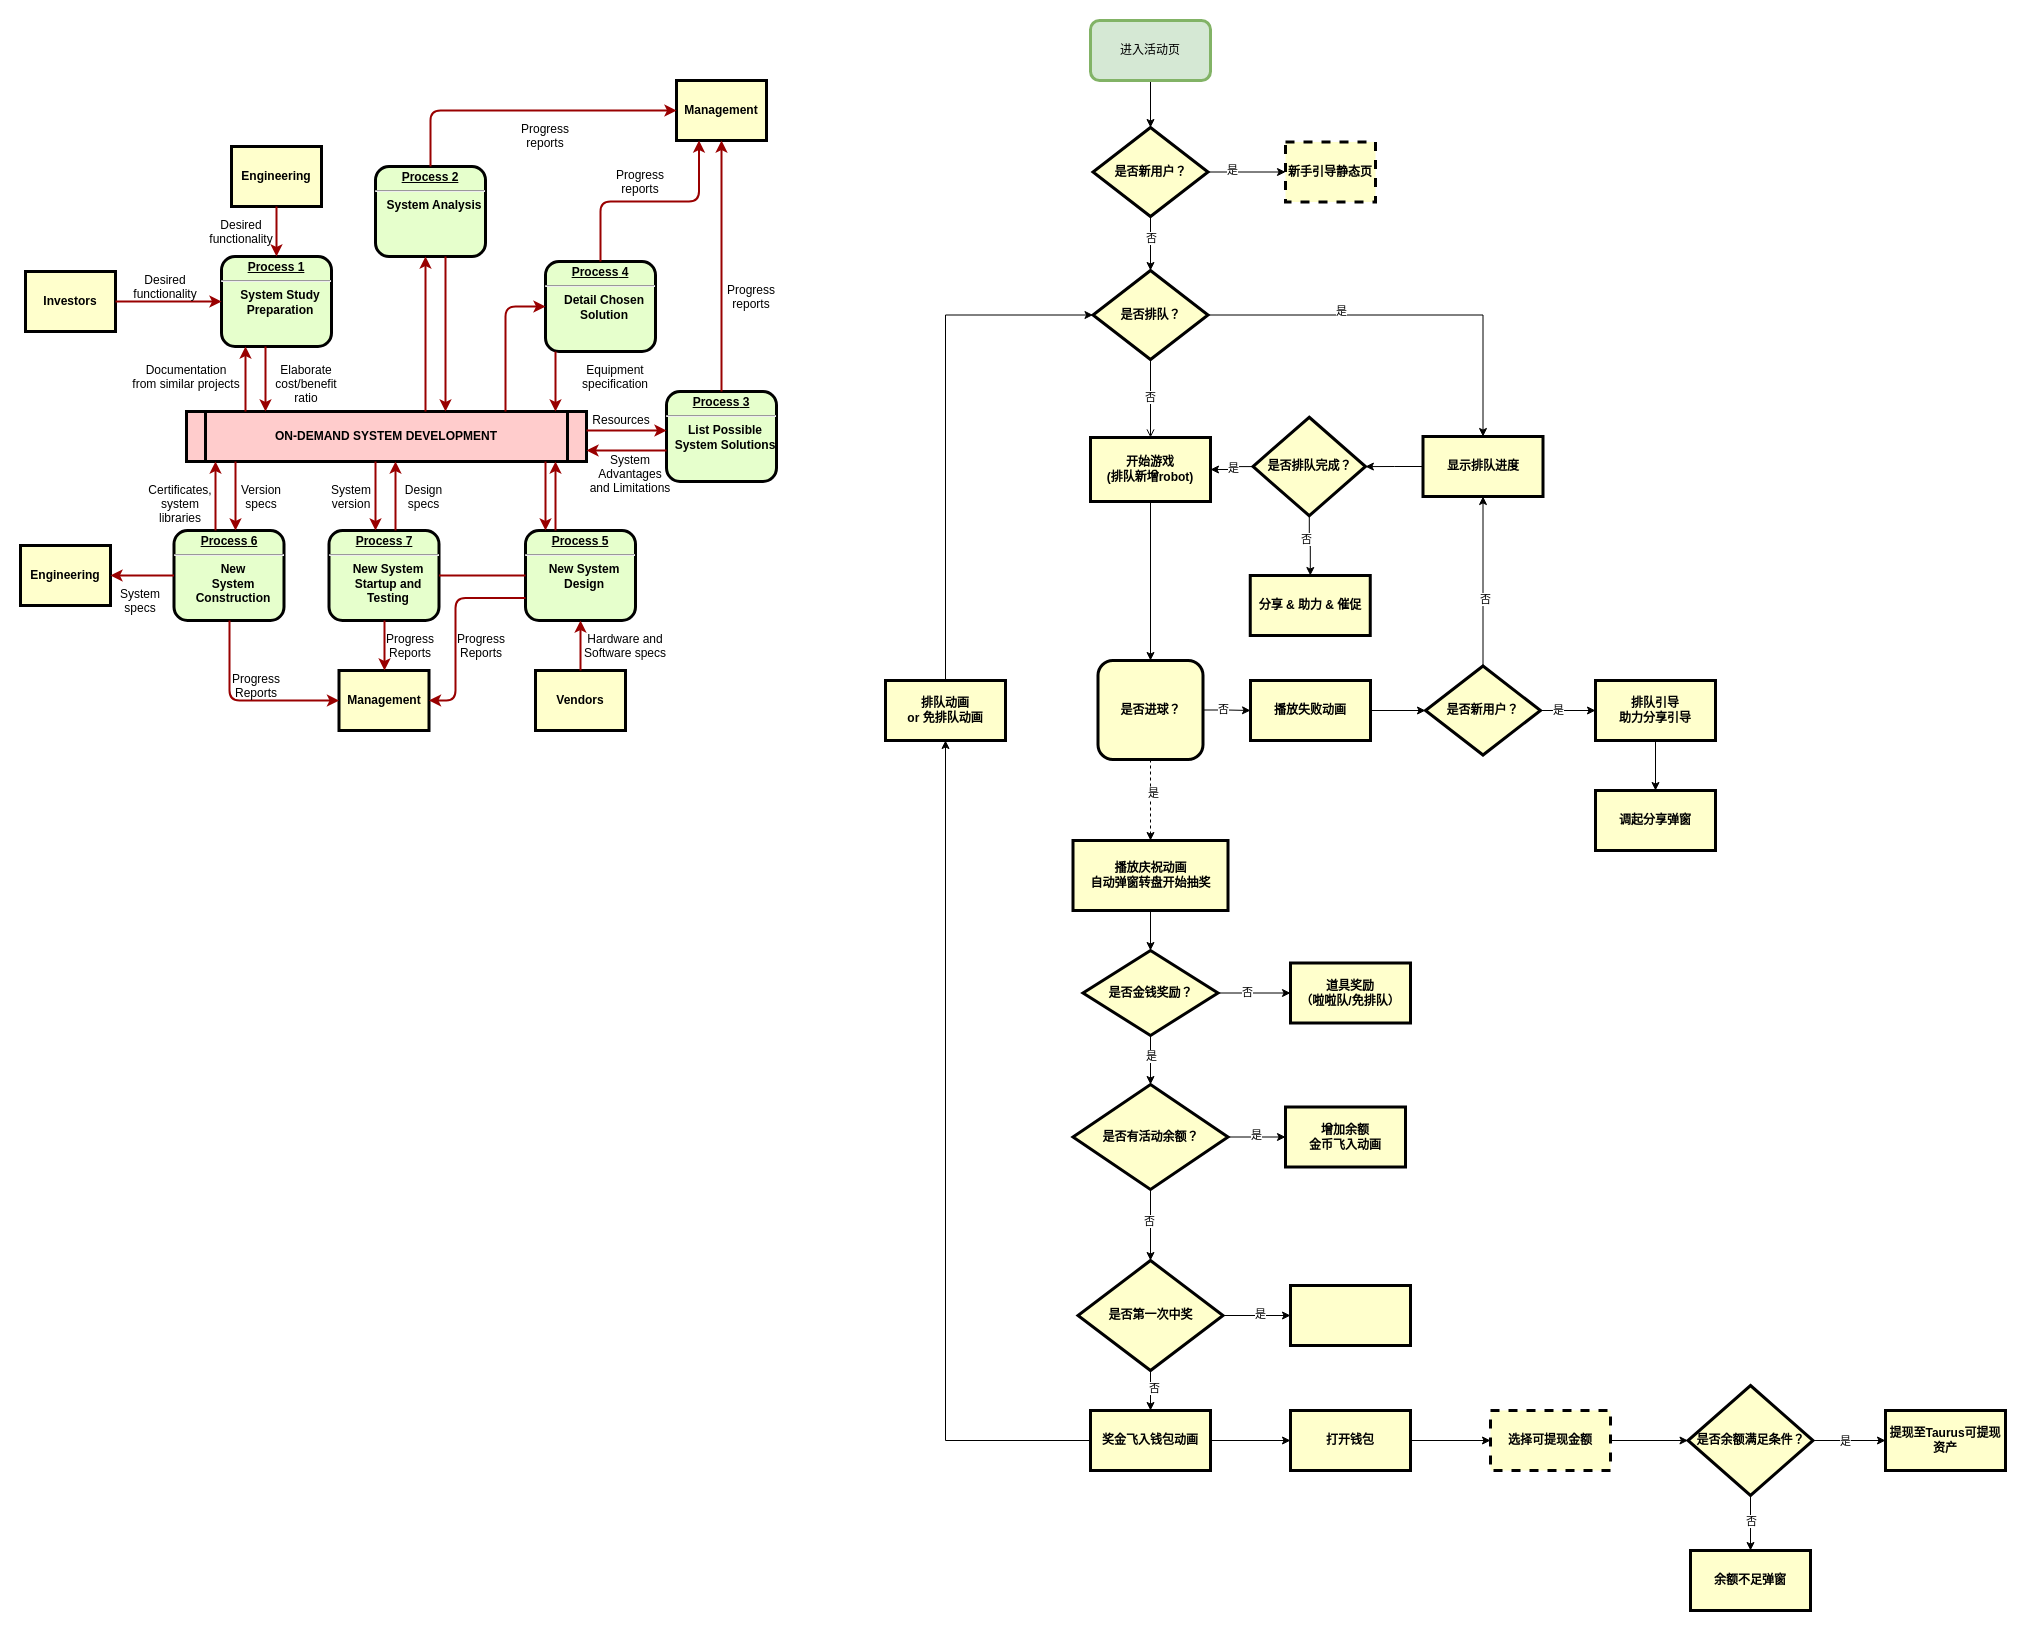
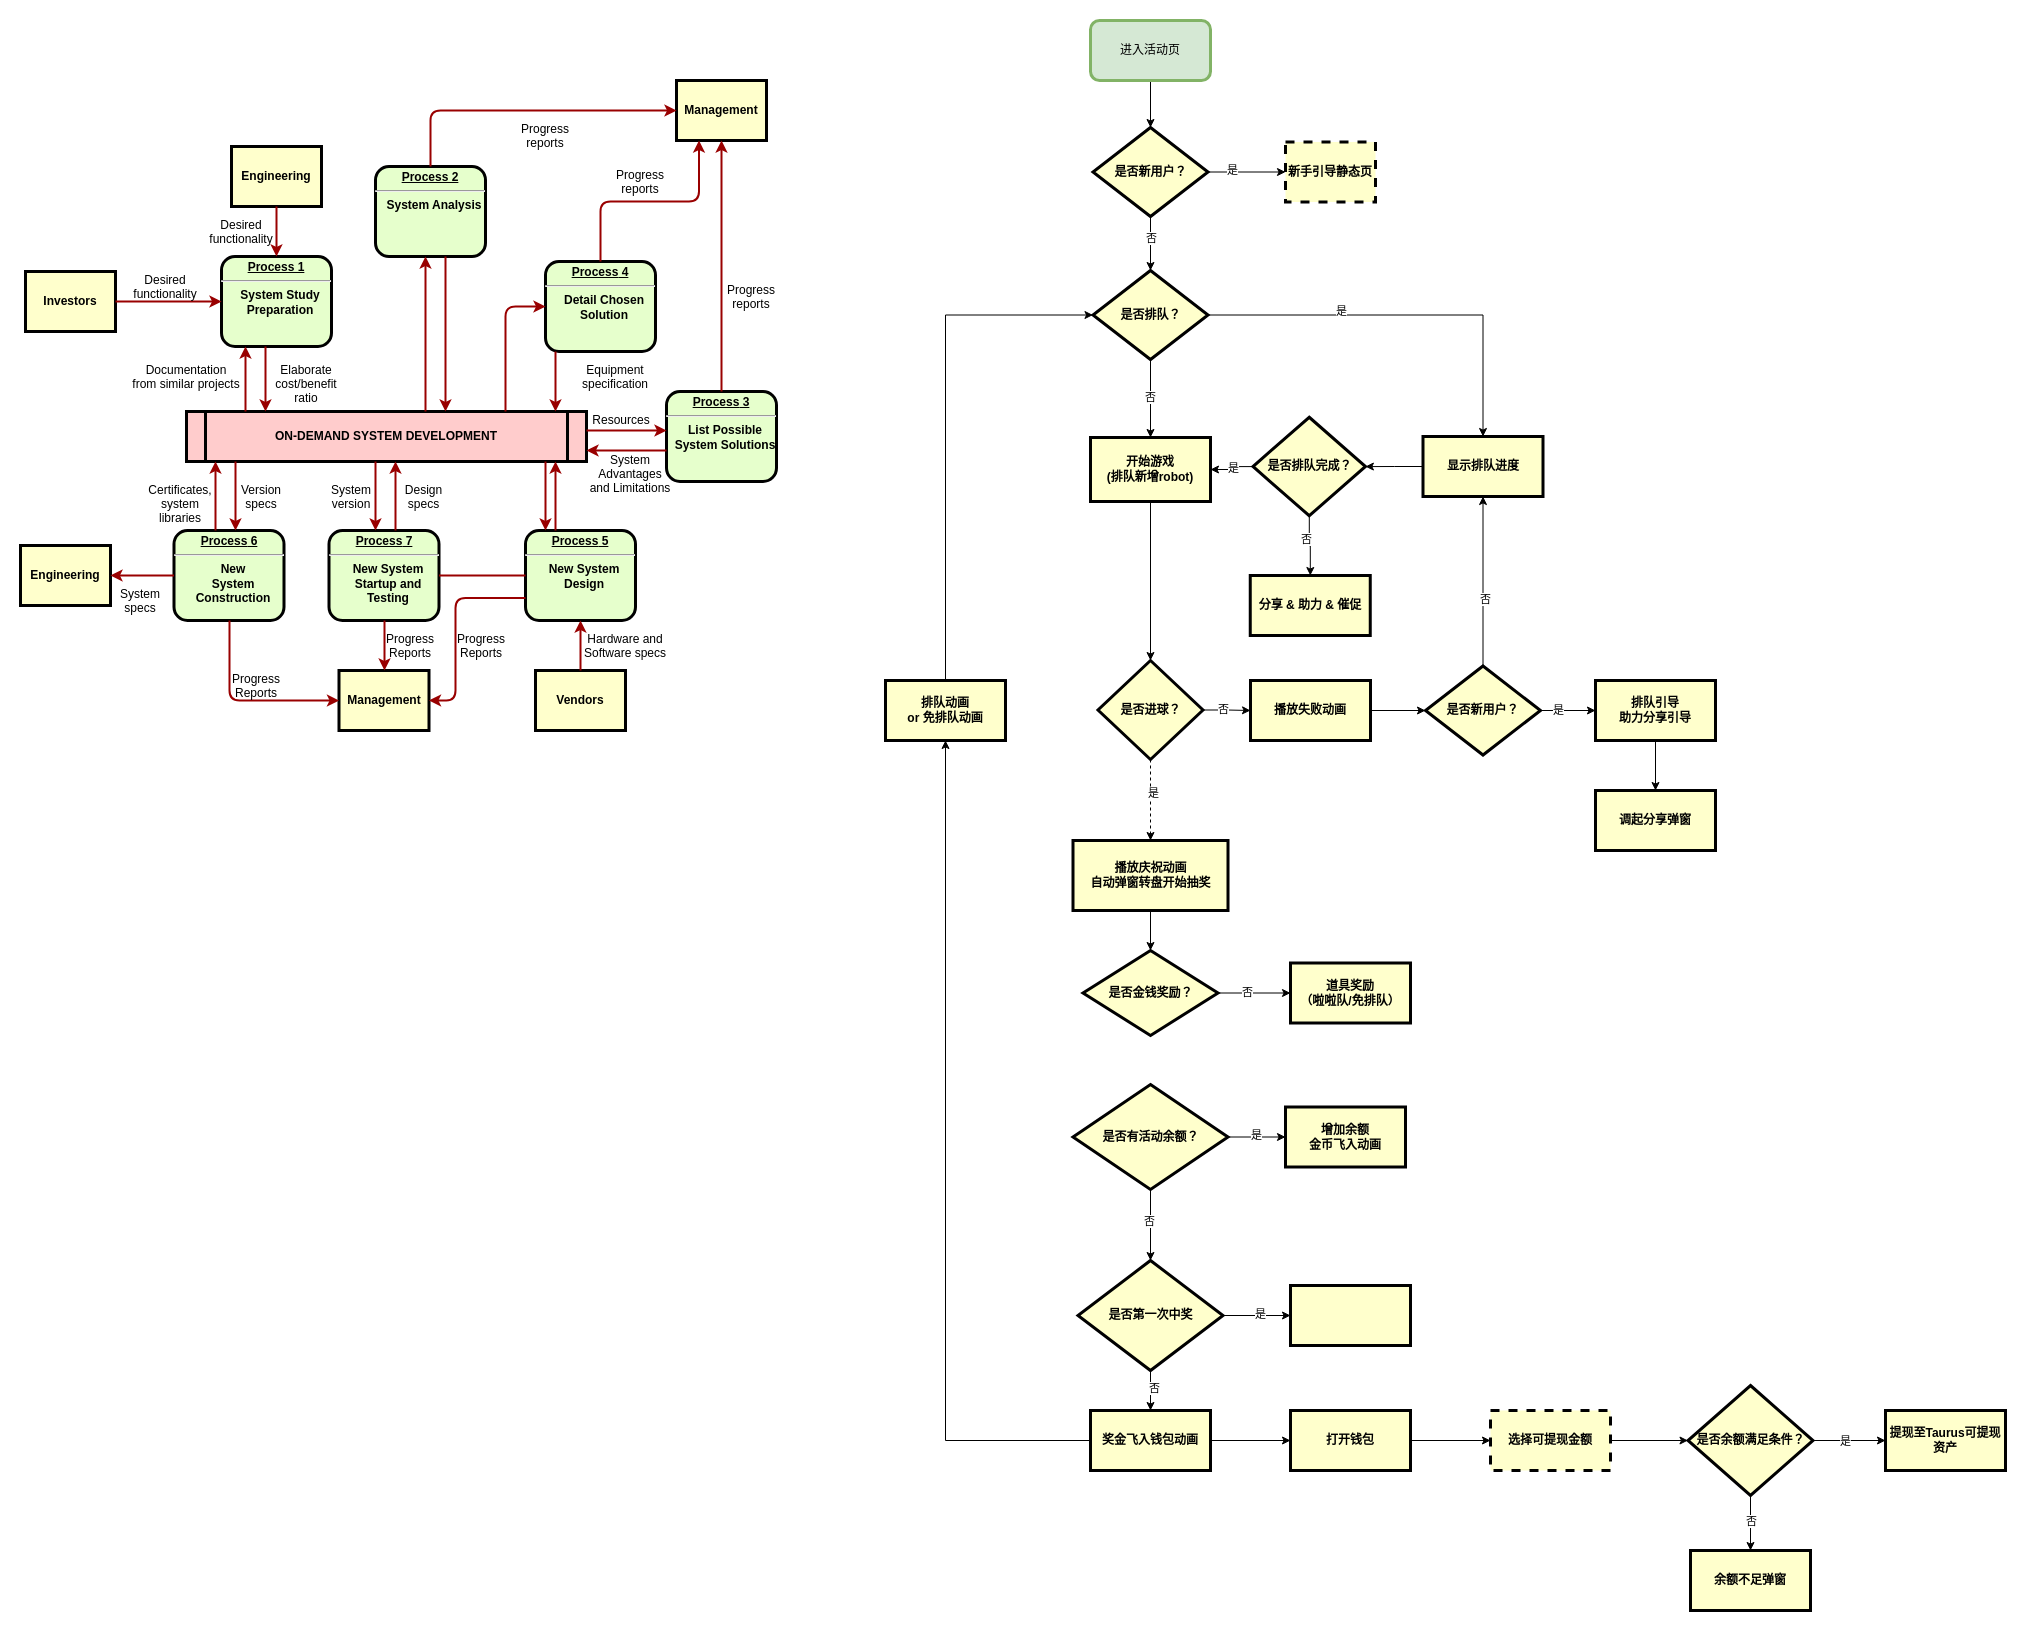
edge "是否排队？" -> "开始游戏 (排队新增robot)": arrowhead open -> classic
node "是否进球？": shape rounded rectangle -> diamond
edge "是否金钱奖励？" -> "是否有活动余额？": removed, label "是"
